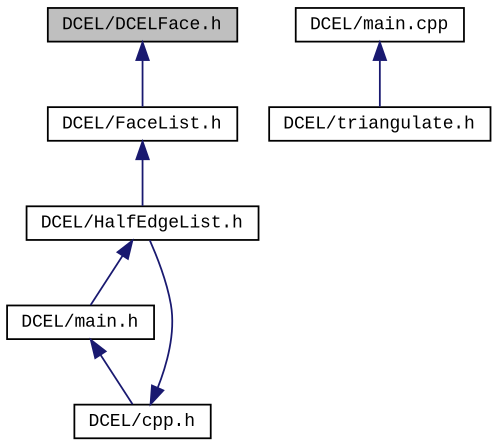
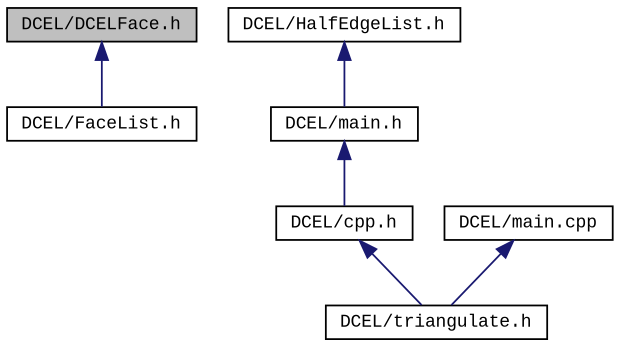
edge "DCEL/HalfEdgeList.h" -> "DCEL/FaceList.h": removed
edge "DCEL/HalfEdgeList.h" -> "DCEL/cpp.h": now "DCEL/triangulate.h" -> "DCEL/cpp.h"
